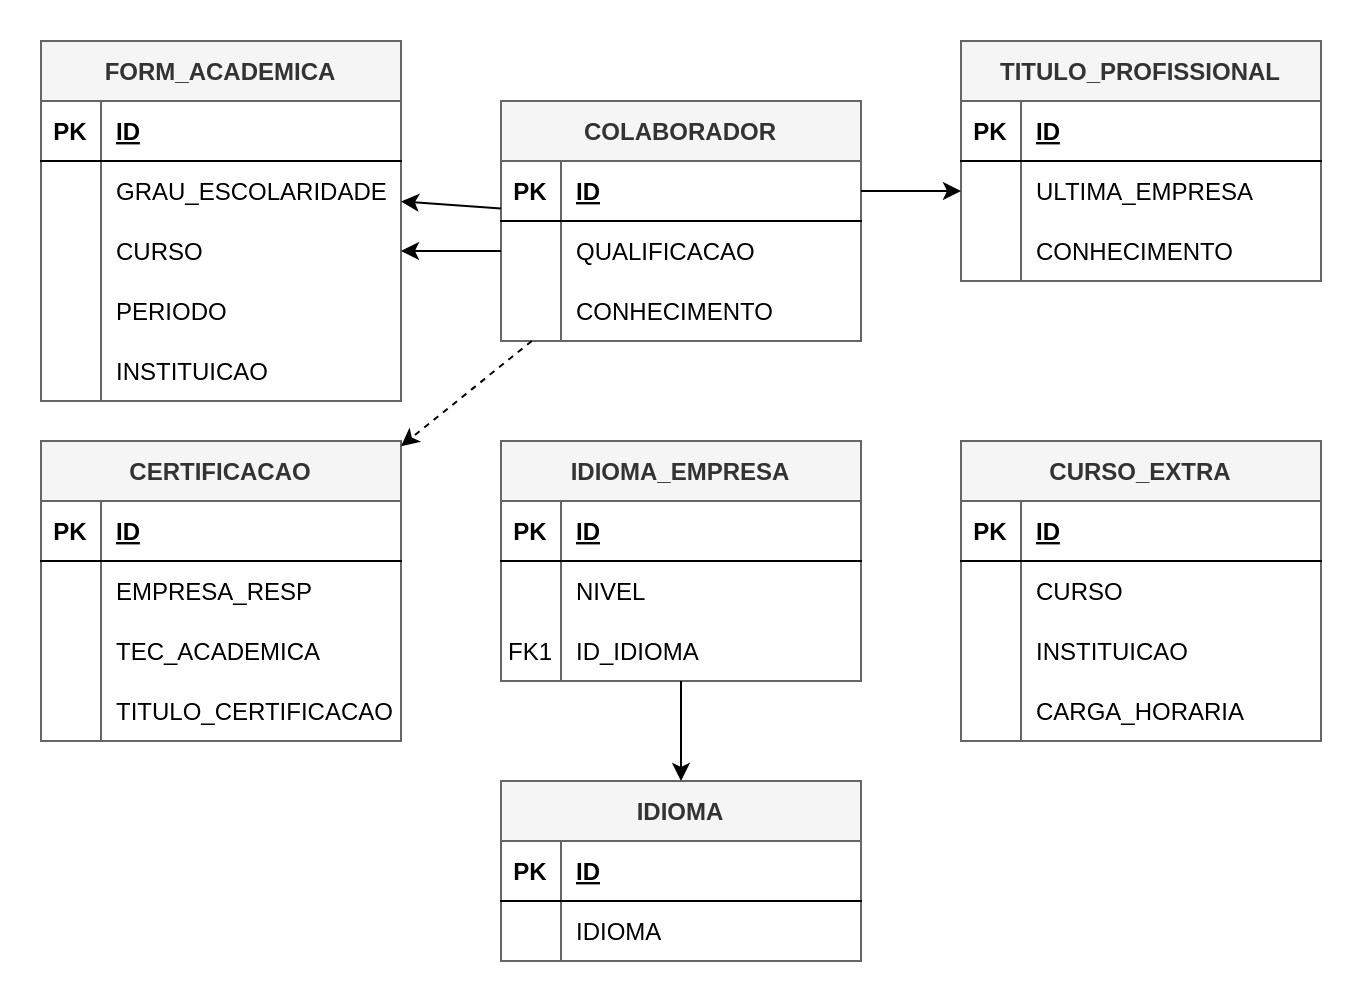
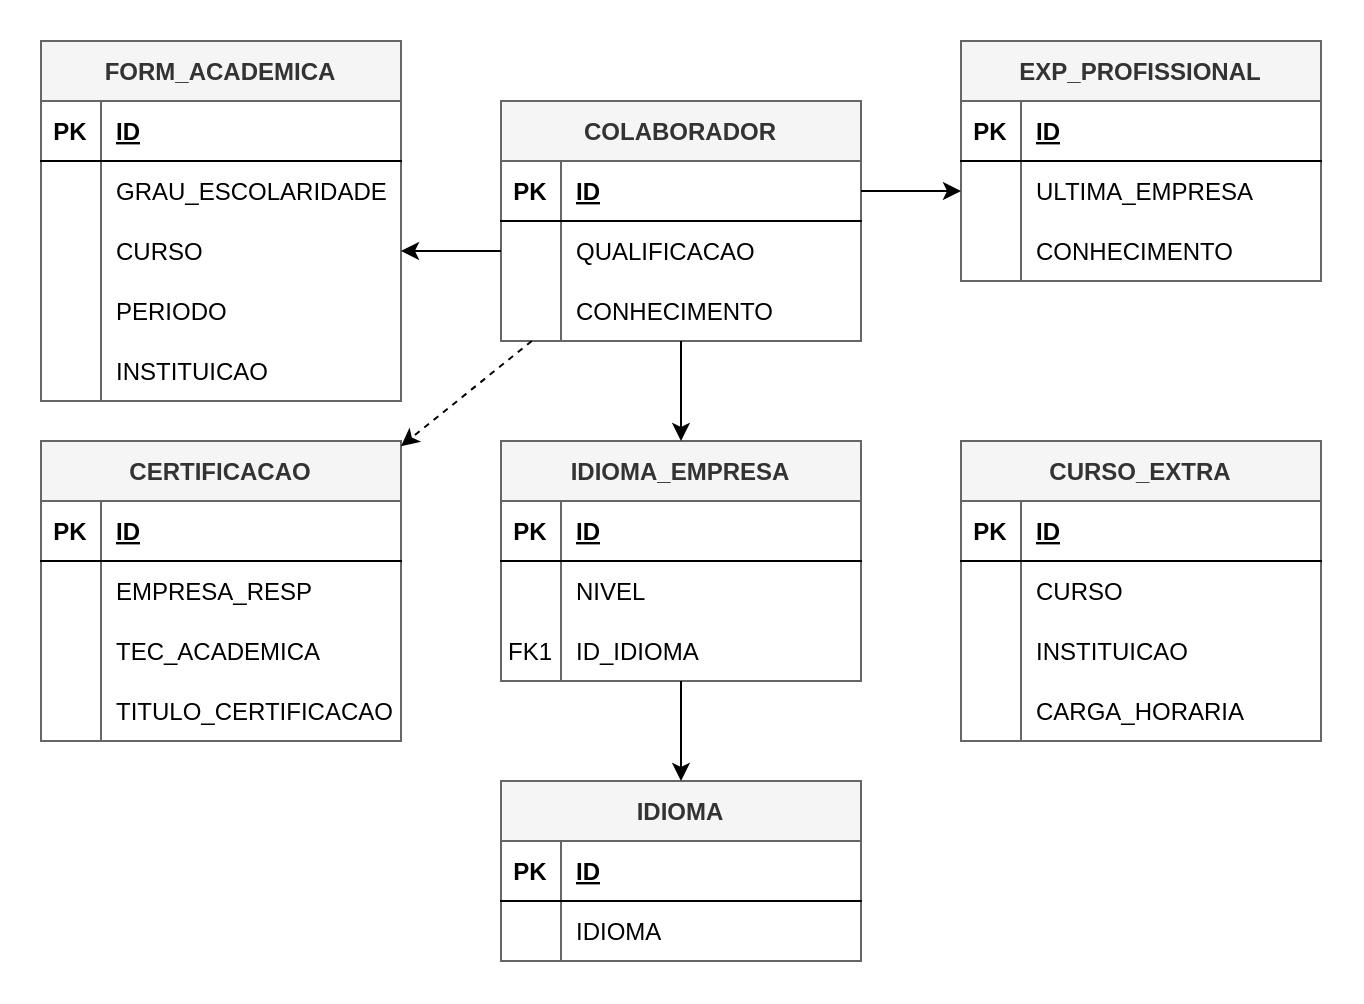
node "TITULO_PROFISSIONAL": label "TITULO_PROFISSIONAL" -> "EXP_PROFISSIONAL"
edge "COLABORADOR" -> "GRAU_ESCOLARIDADE": now "COLABORADOR" -> "IDIOMA_EMPRESA"
